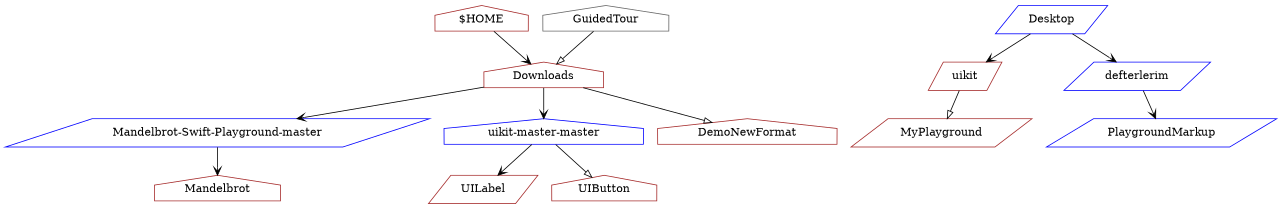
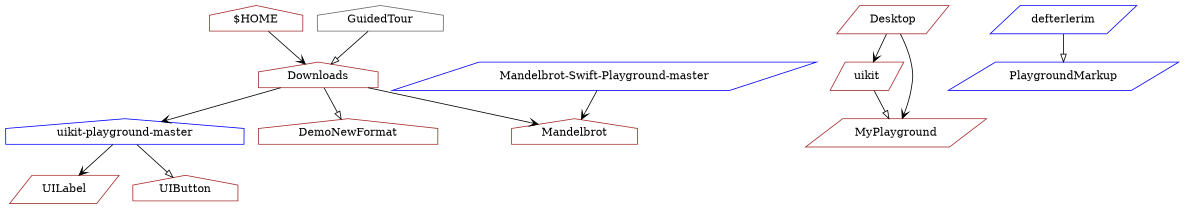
node "Desktop": color blue -> brown
edge "Desktop" -> "defterlerim": now "Desktop" -> "MyPlayground"
edge "defterlerim" -> "PlaygroundMarkup": arrowhead vee -> onormal
edge "Downloads" -> "Mandelbrot-Swift-Playground-master": now "Downloads" -> "Mandelbrot"
node "uikit-master-master": label "uikit-master-master" -> "uikit-playground-master"
